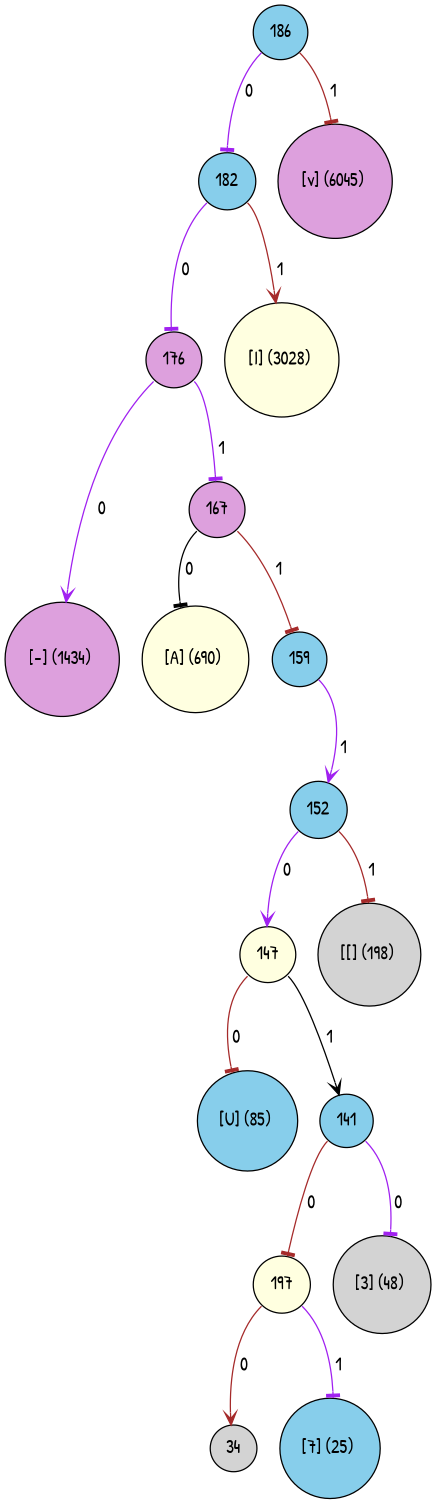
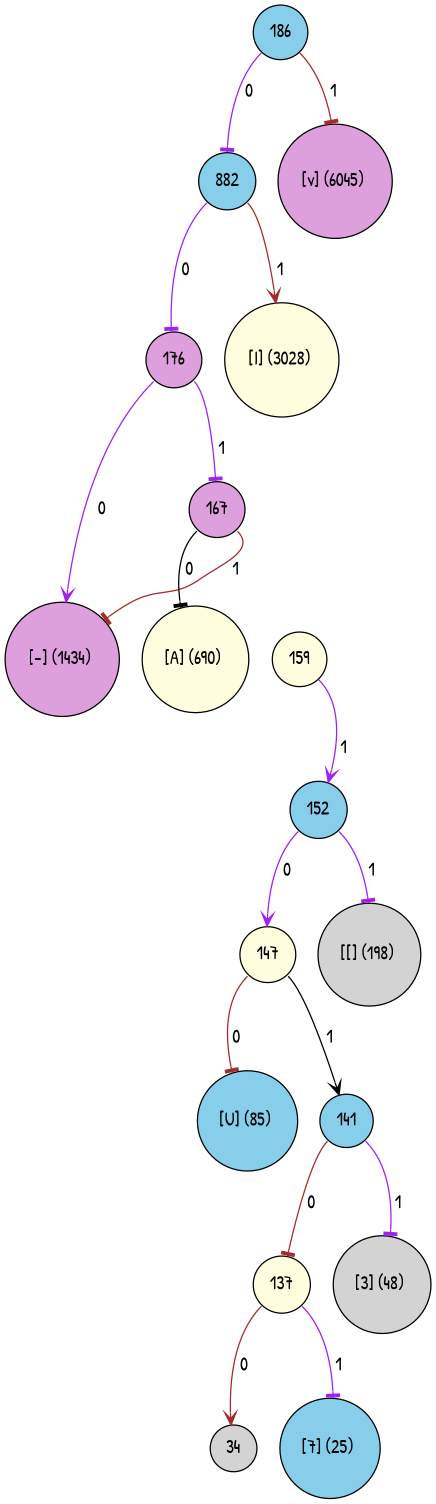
node "182": label "182" -> "882"
edge "167" -> "159": now "167" -> "[-] (1434)"
node "159": fillcolor skyblue -> lightyellow
edge "152" -> "[[] (198)": color brown -> purple
edge "141" -> "[3] (48)": label " 0" -> " 1"
node "197": label "197" -> "137"
